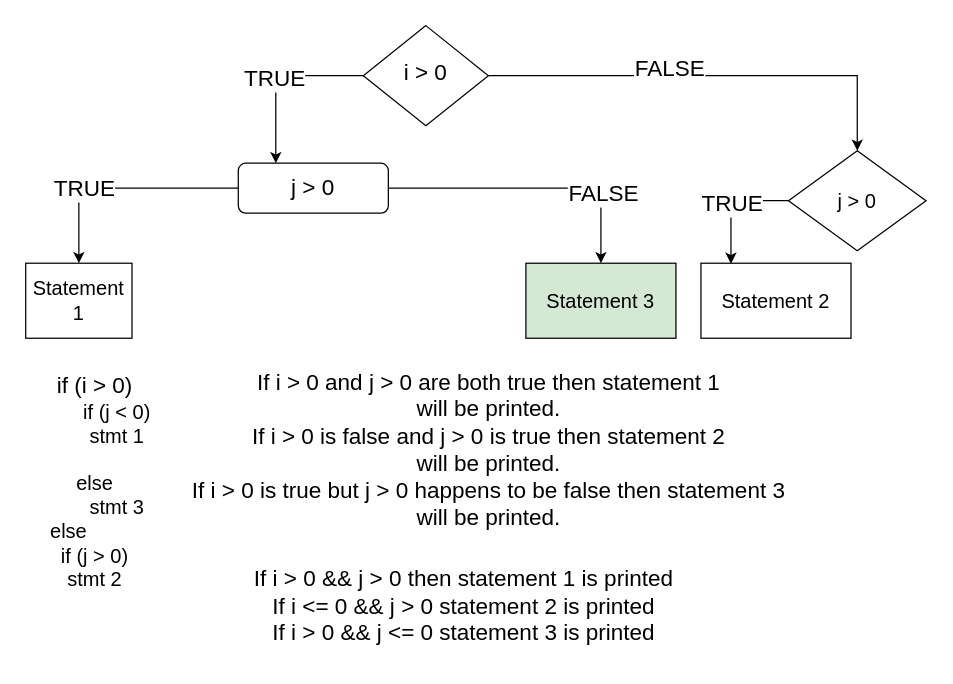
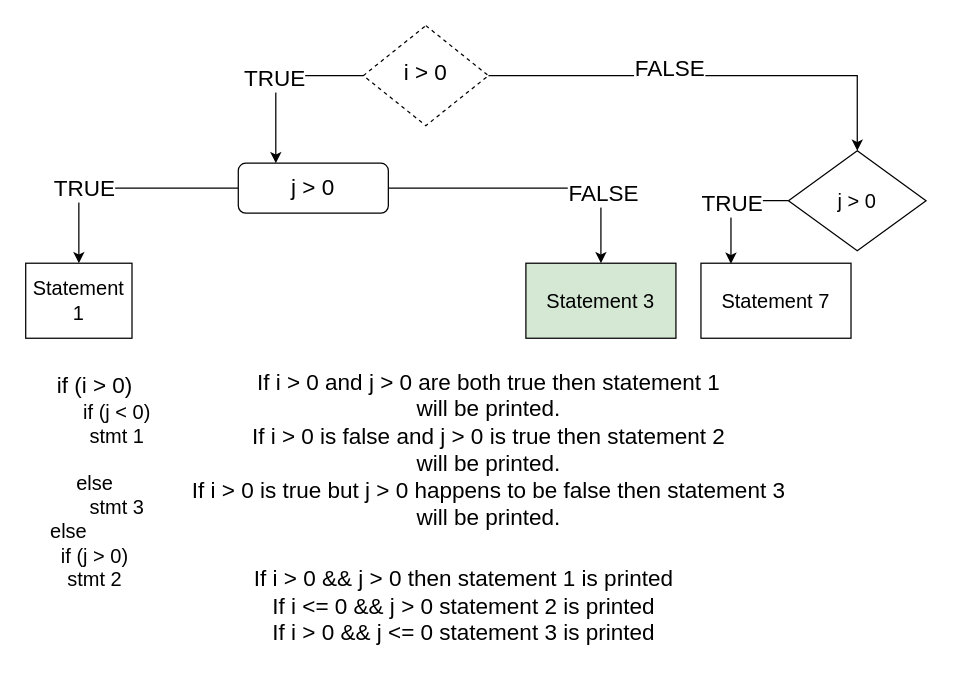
node "i > 0": style solid -> dashed
node "Statement 2": label "Statement 2" -> "Statement 7"
